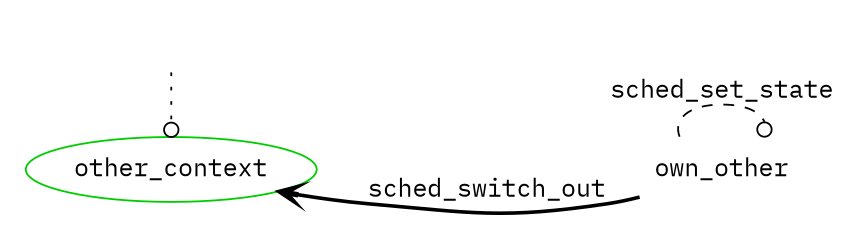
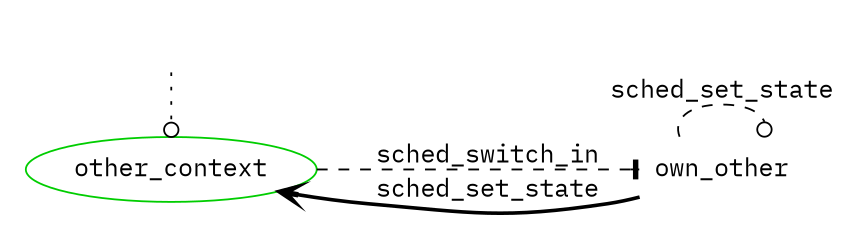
edge "other_context" -> "own_other": added, label "sched_switch_in"
edge "own_other" -> "other_context": label "sched_switch_out" -> "sched_set_state"
